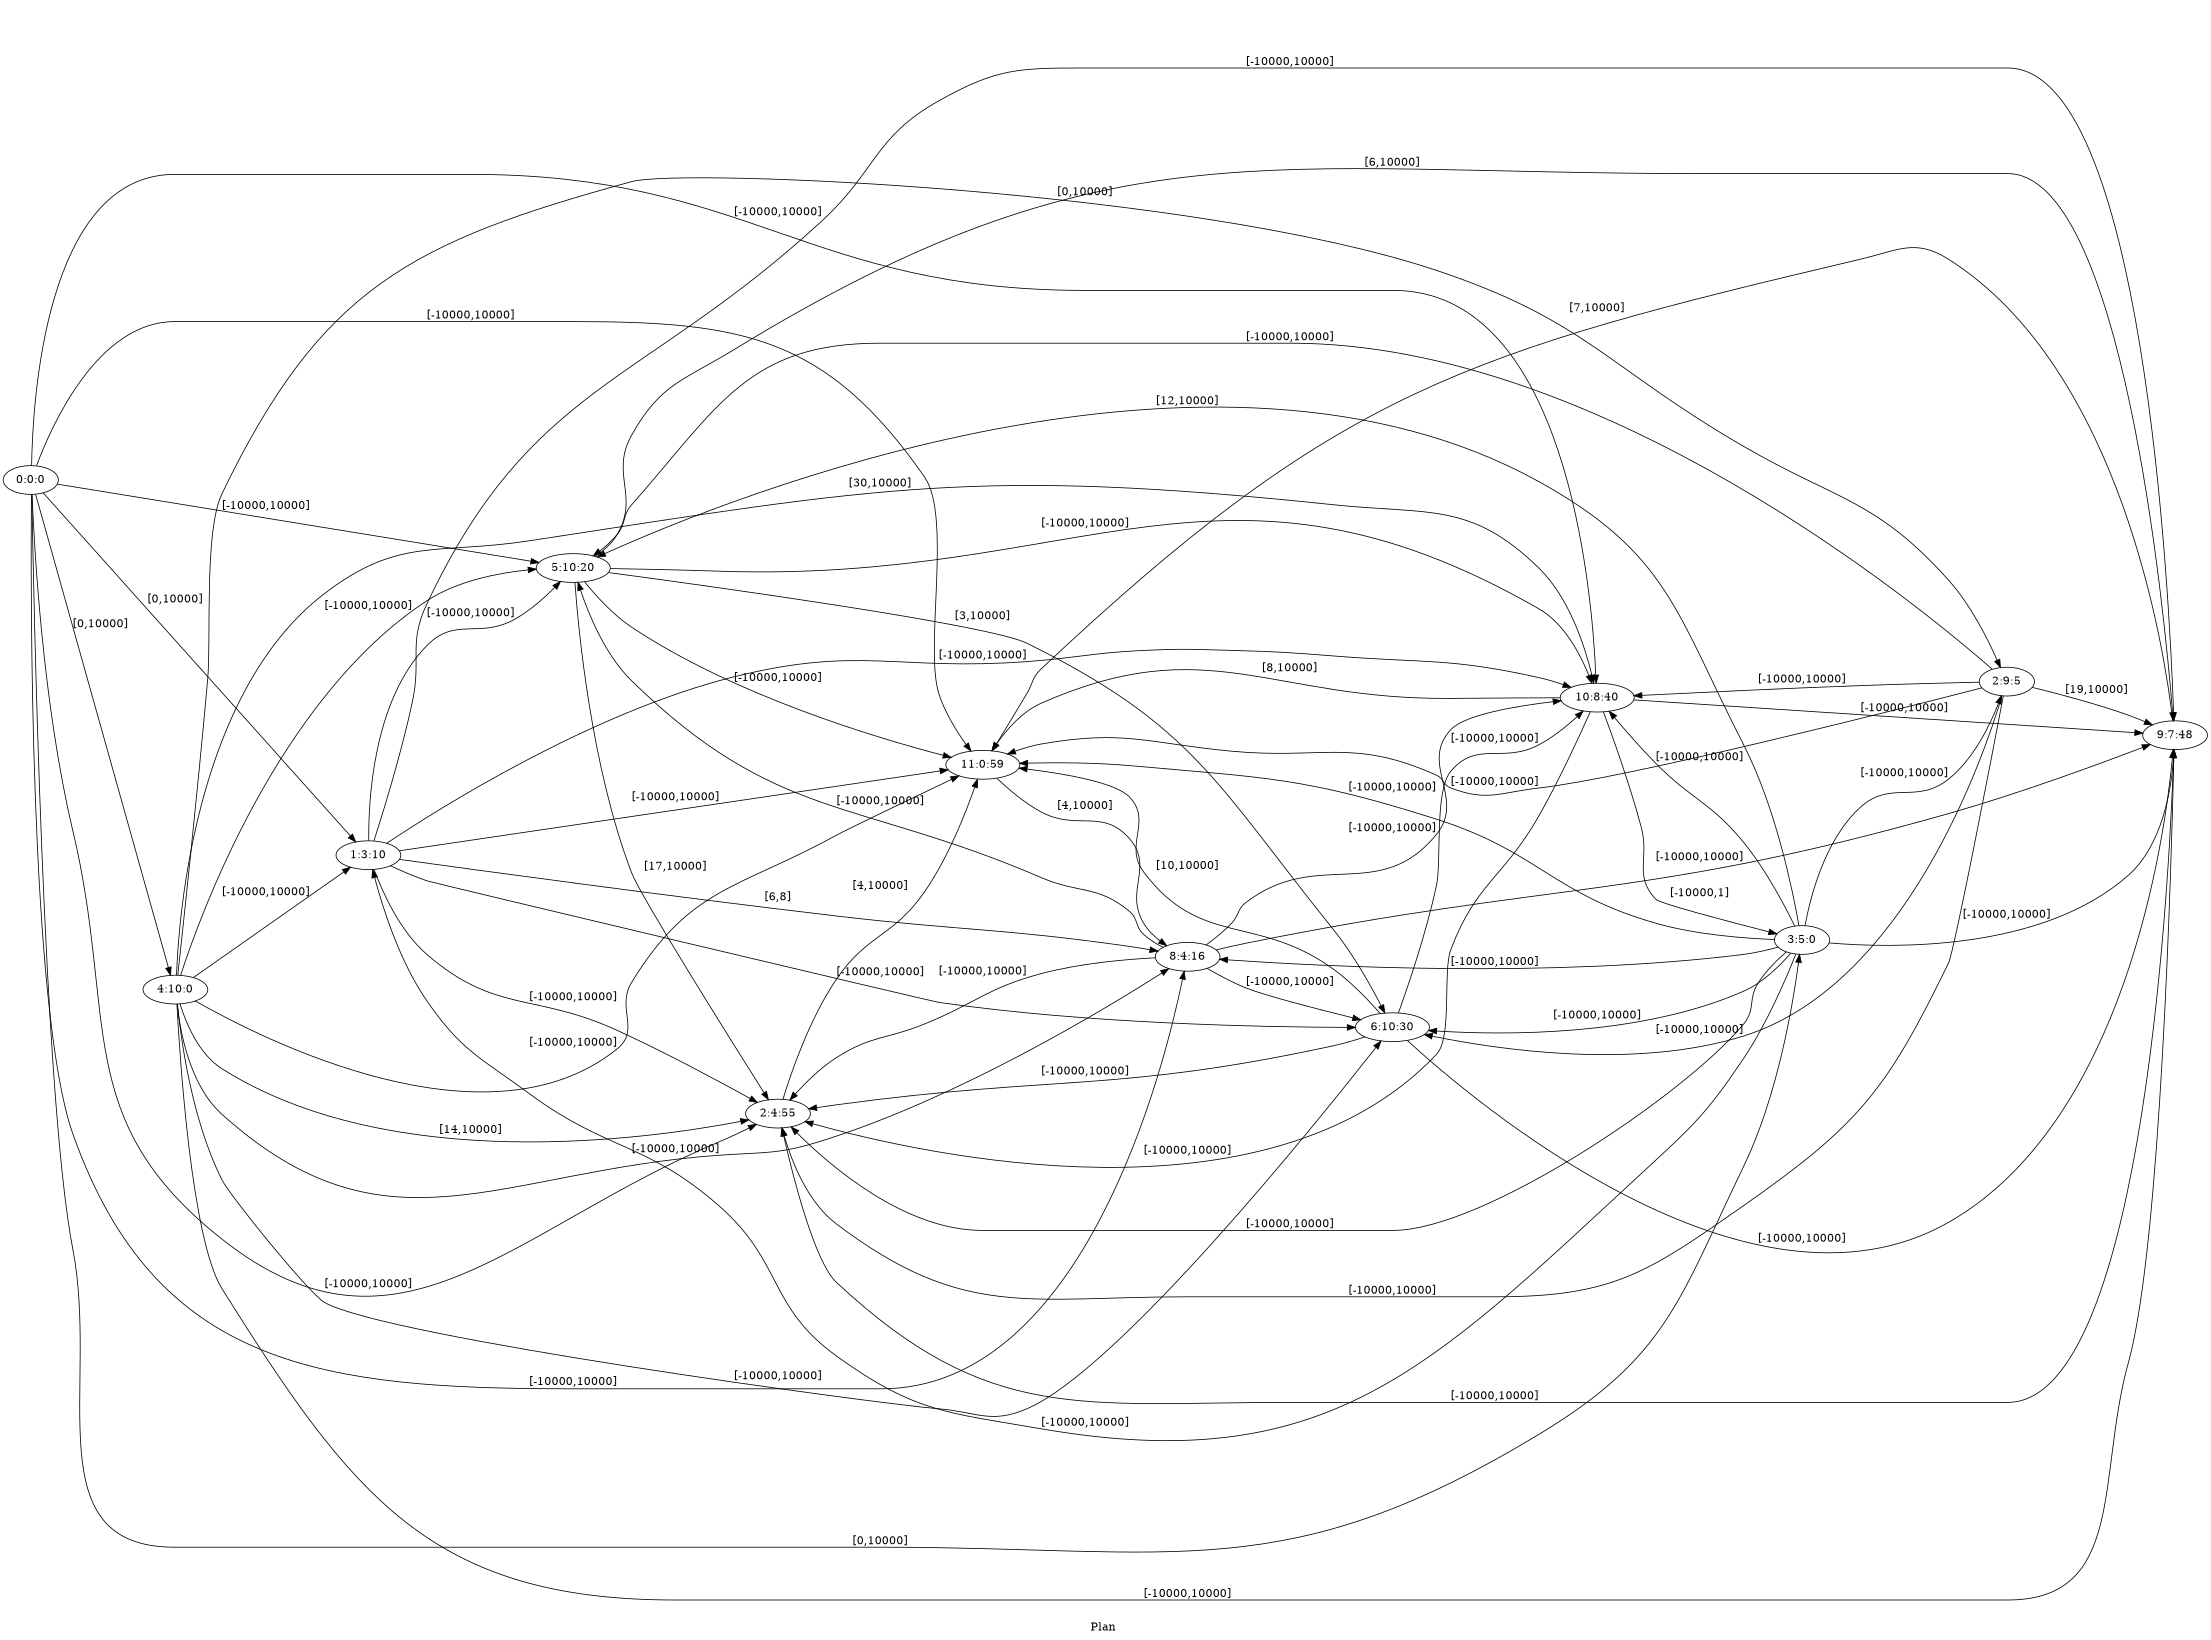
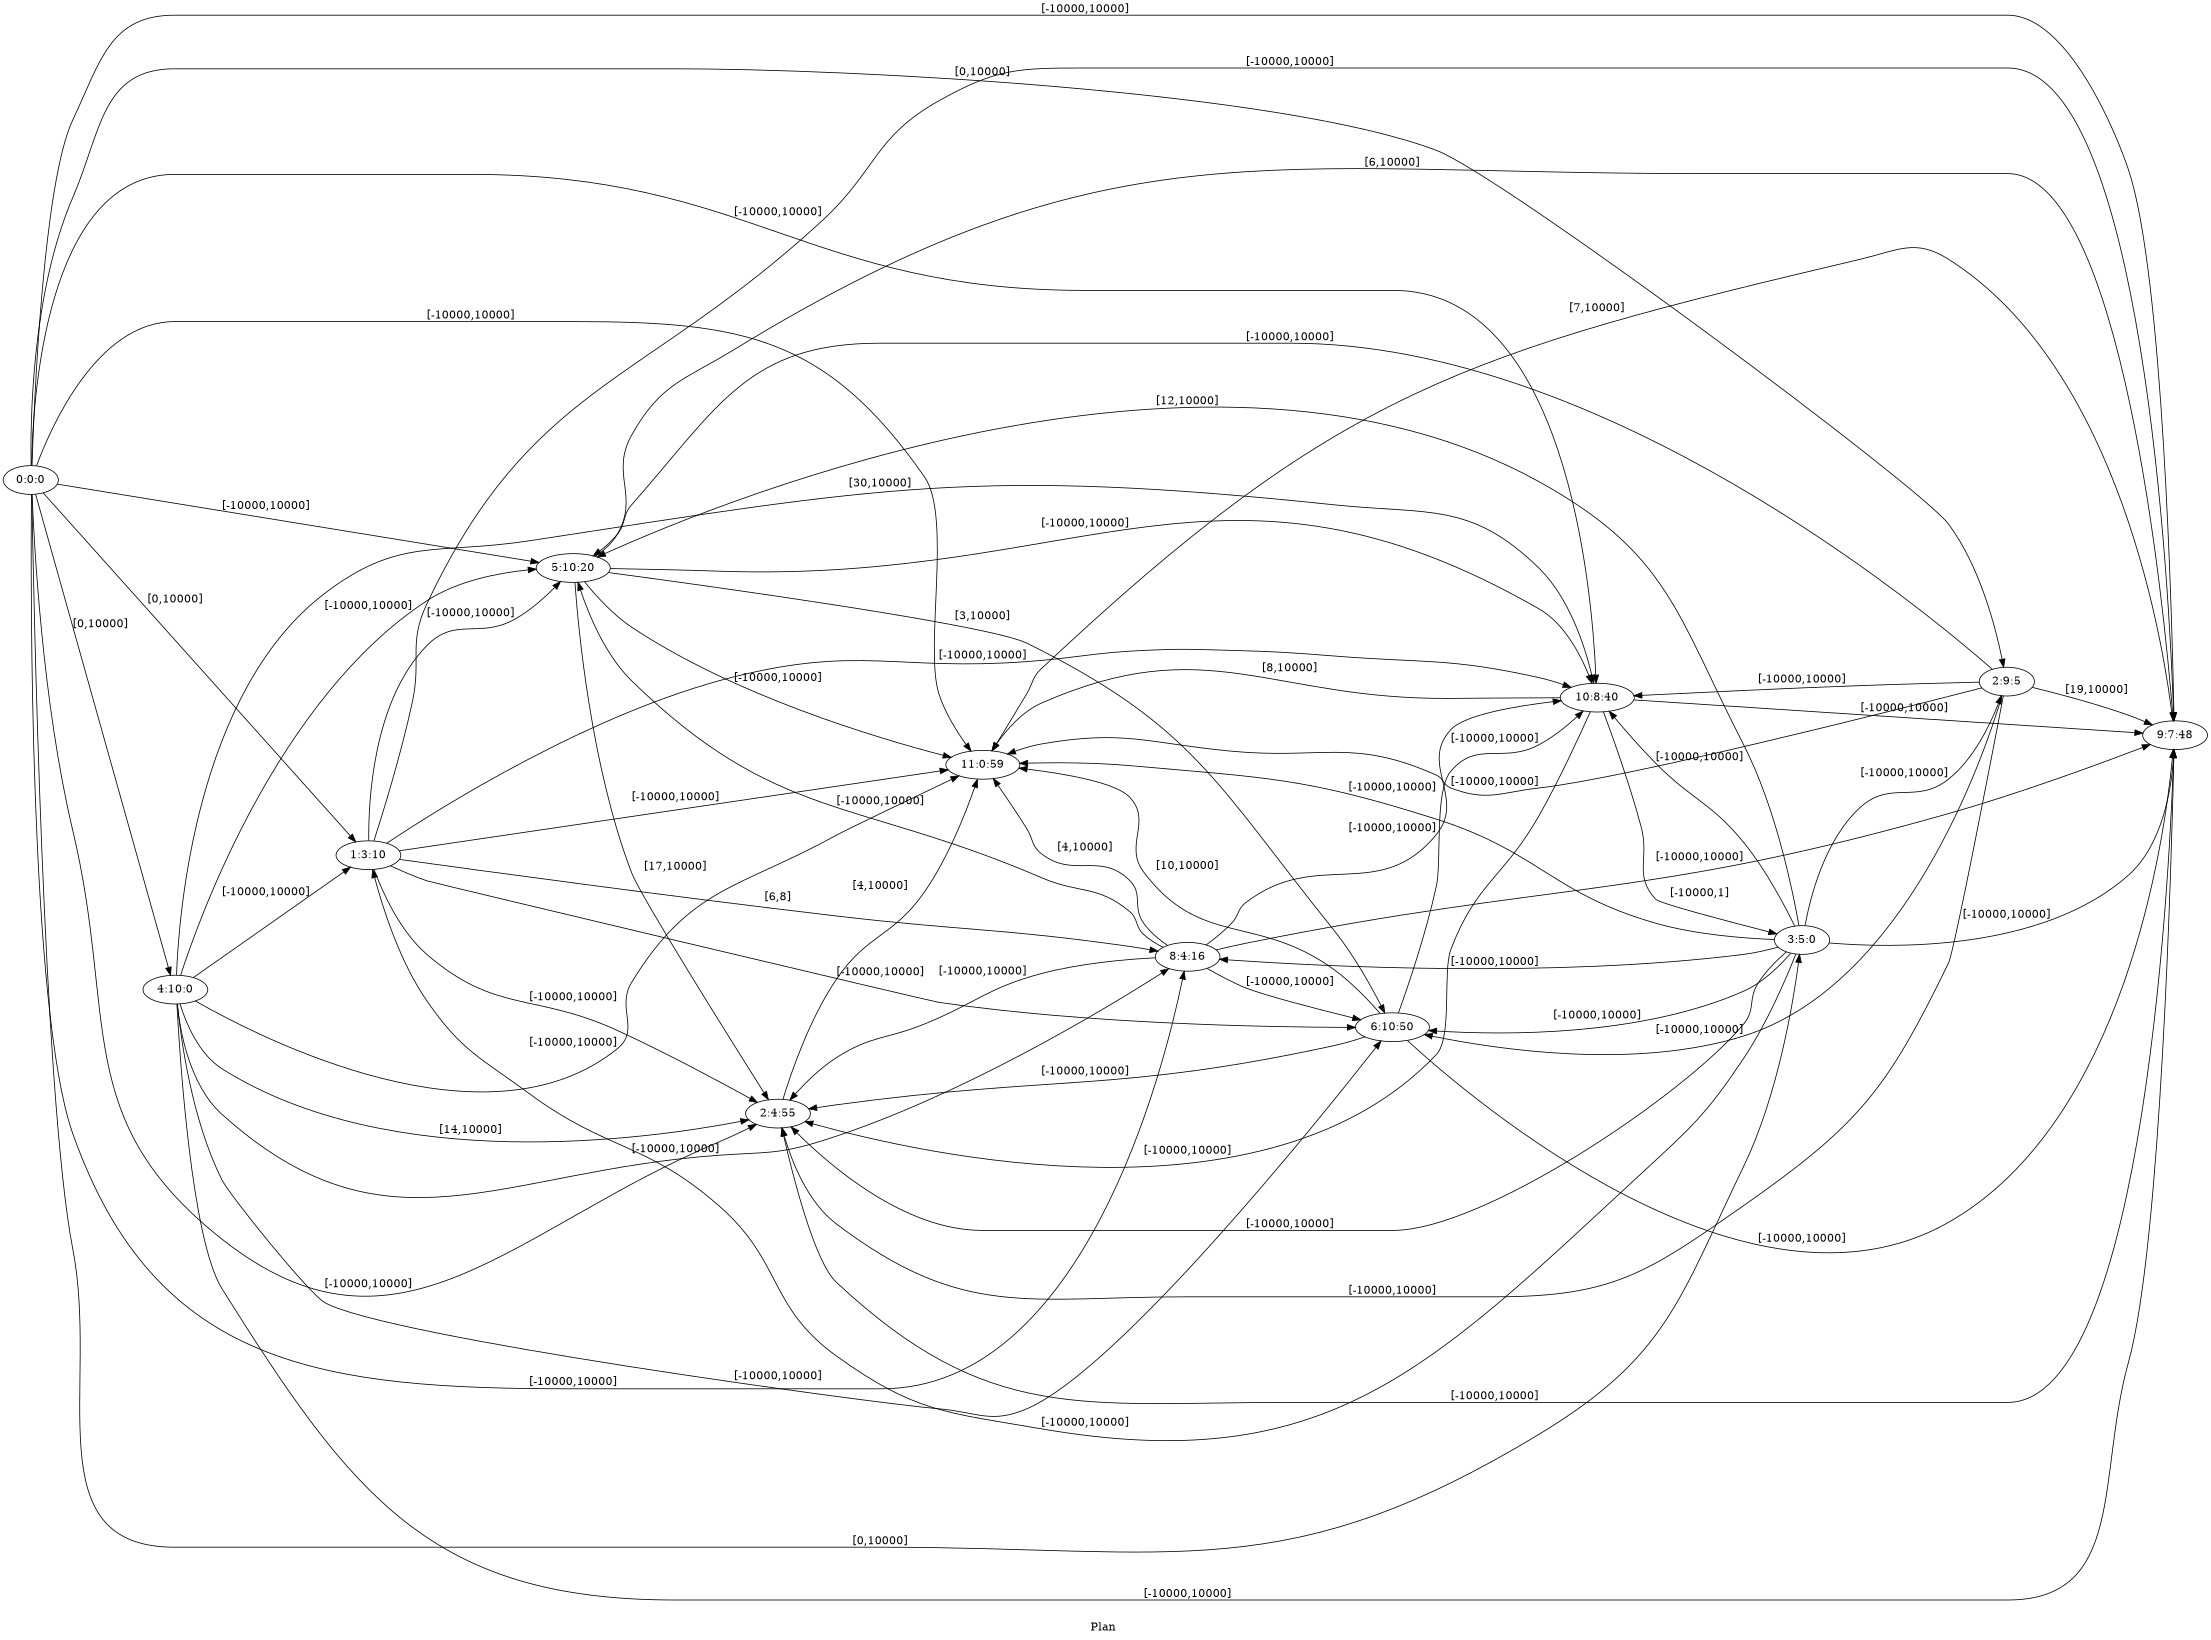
edge "0:0:0" -> "9:7:48": added, label "[-10000,10000]"
edge "4:10:0" -> "2:9:5": now "0:0:0" -> "2:9:5"
edge "11:0:59" -> "8:4:16": reversed
node "6:10:30": label "6:10:30" -> "6:10:50"
